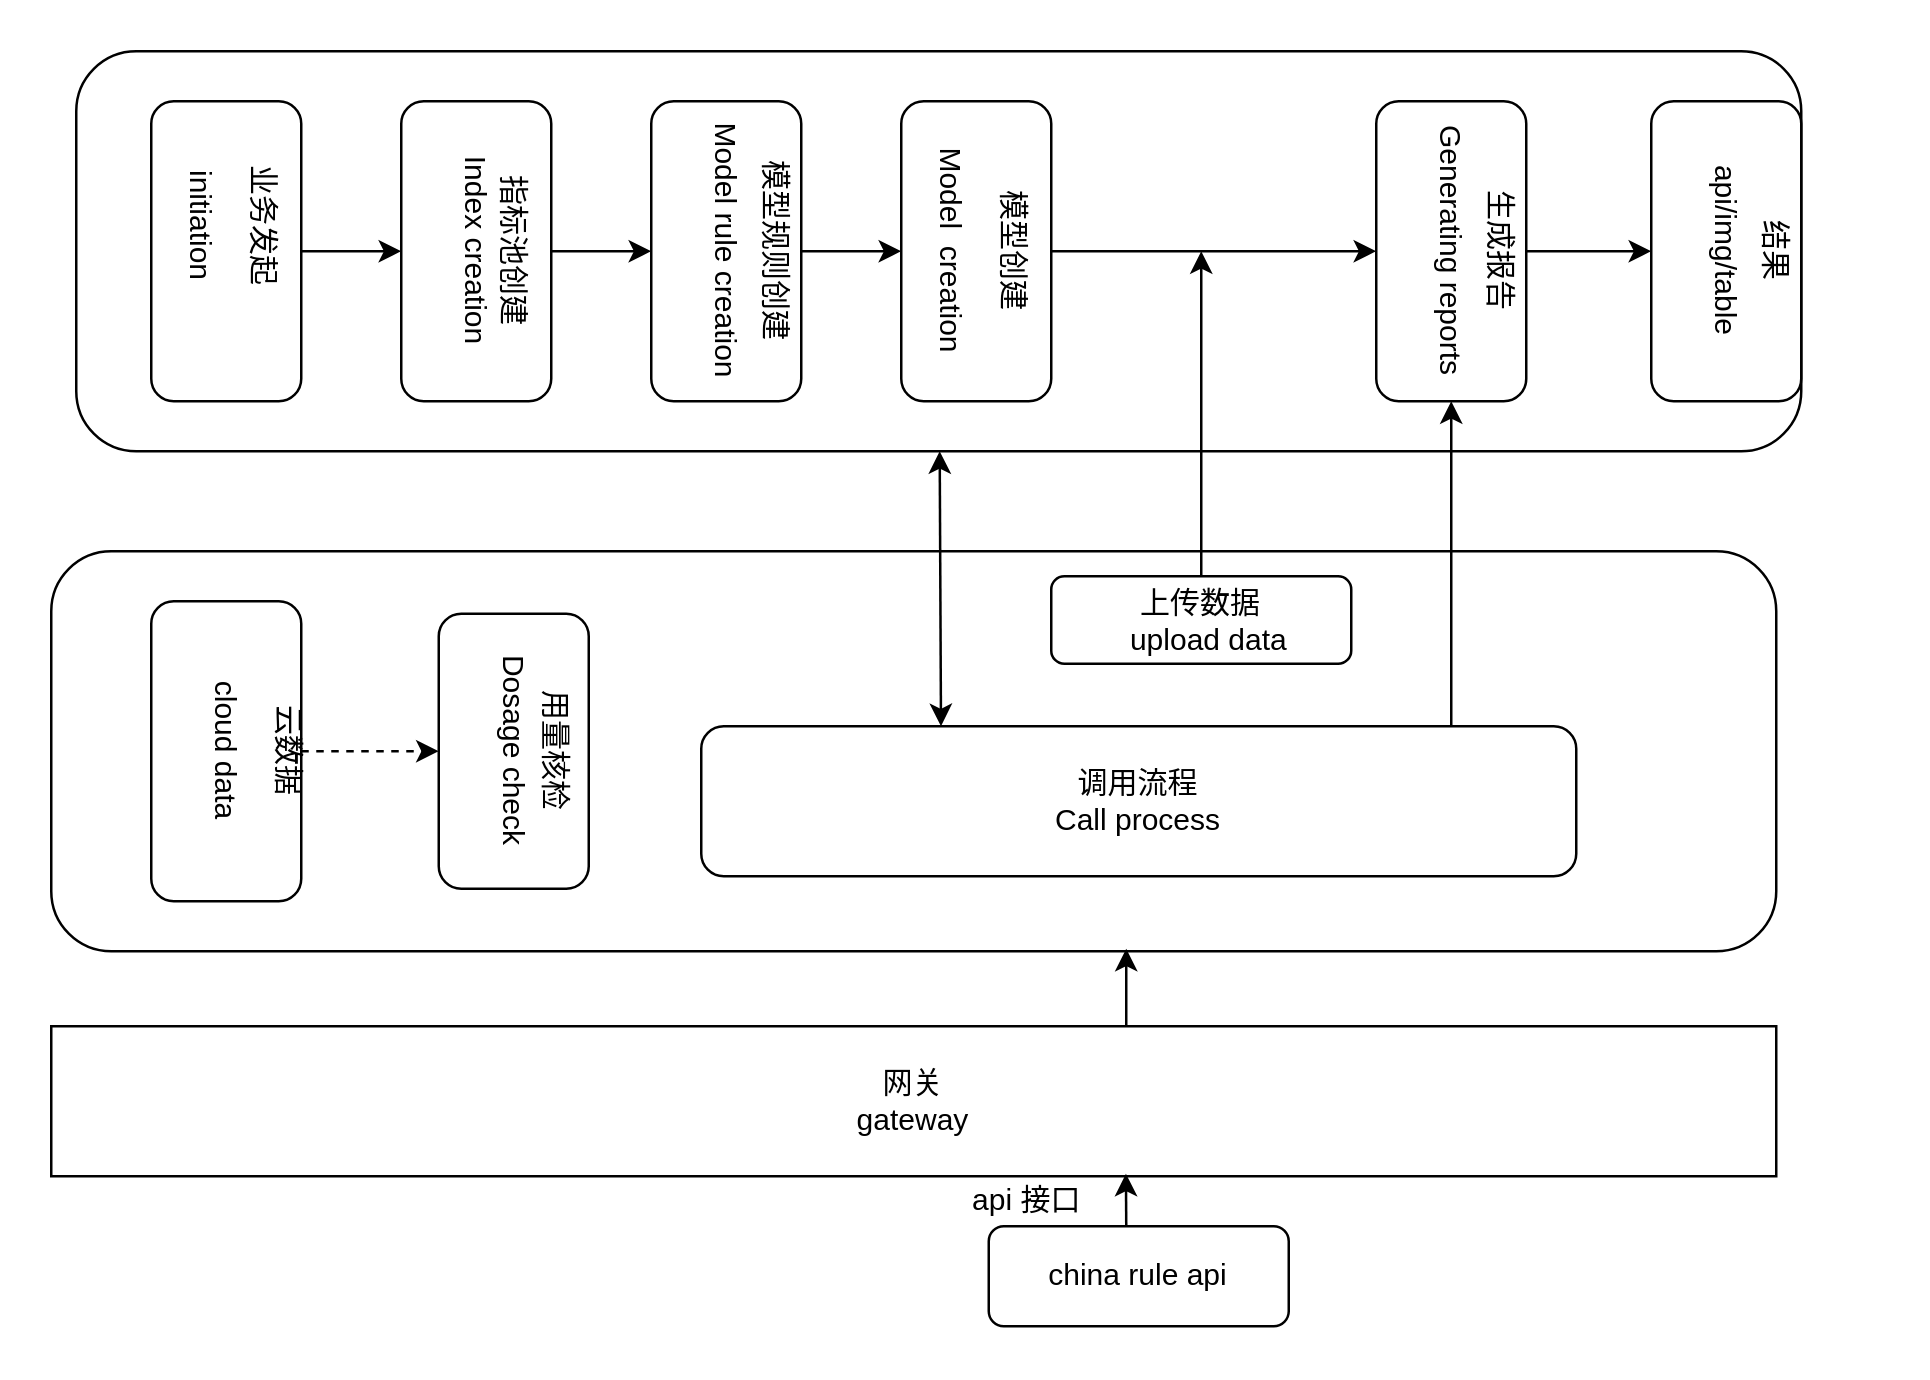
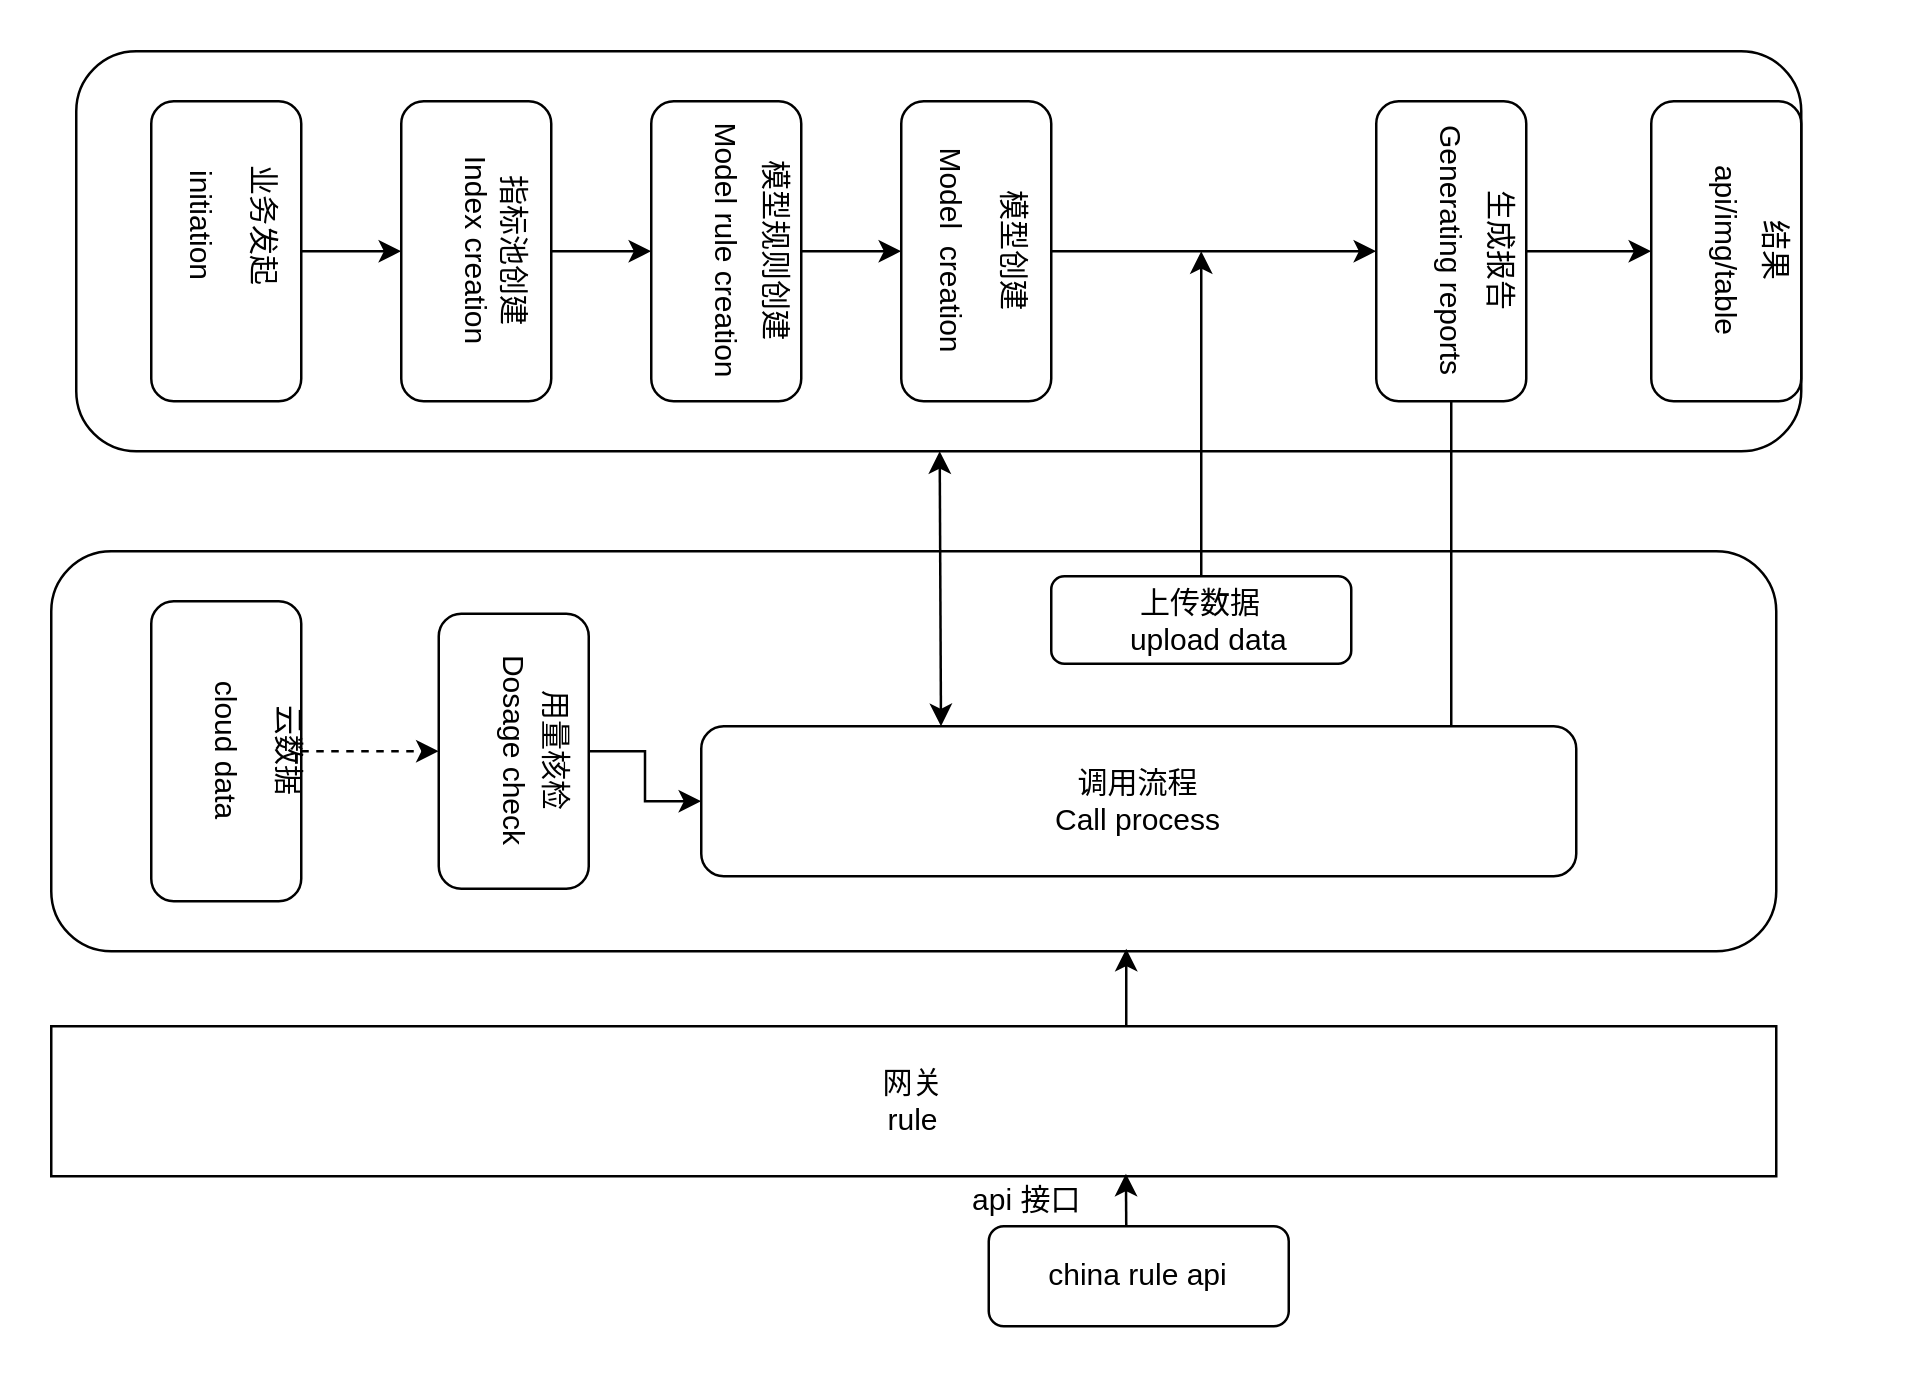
edge "调用流程 Call process" -> "Generating reports": arrowhead classic -> none
edge "Dosage check" -> "调用流程 Call process": added
node "网关 gateway": label "网关 gateway" -> "网关 rule"
